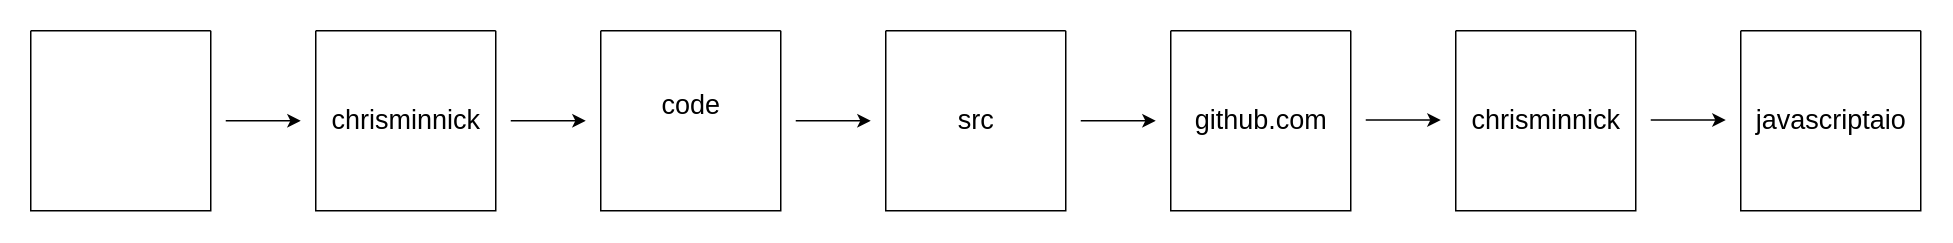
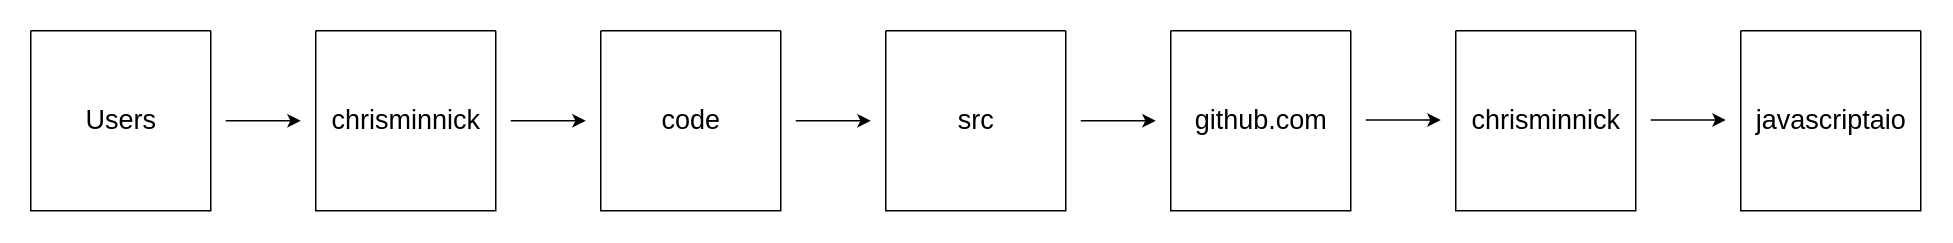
node "code": moved (691, 106) -> (691, 121)
node "Users": added
